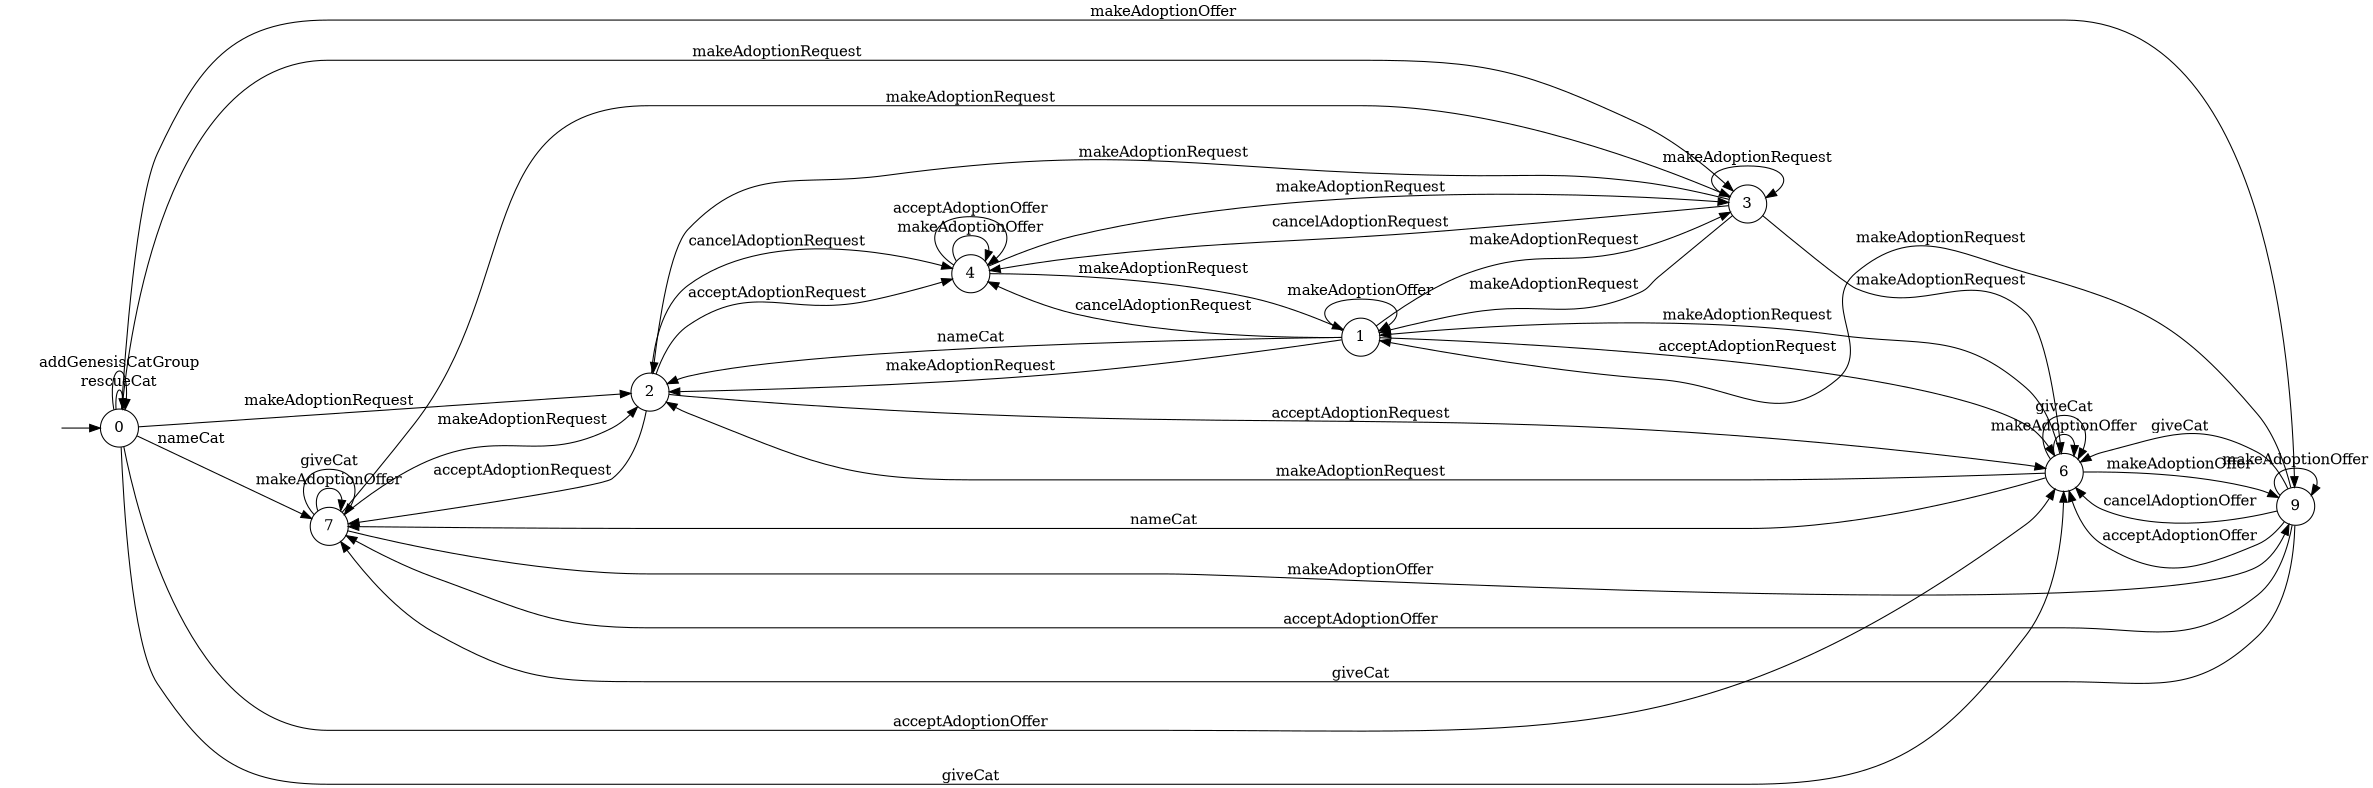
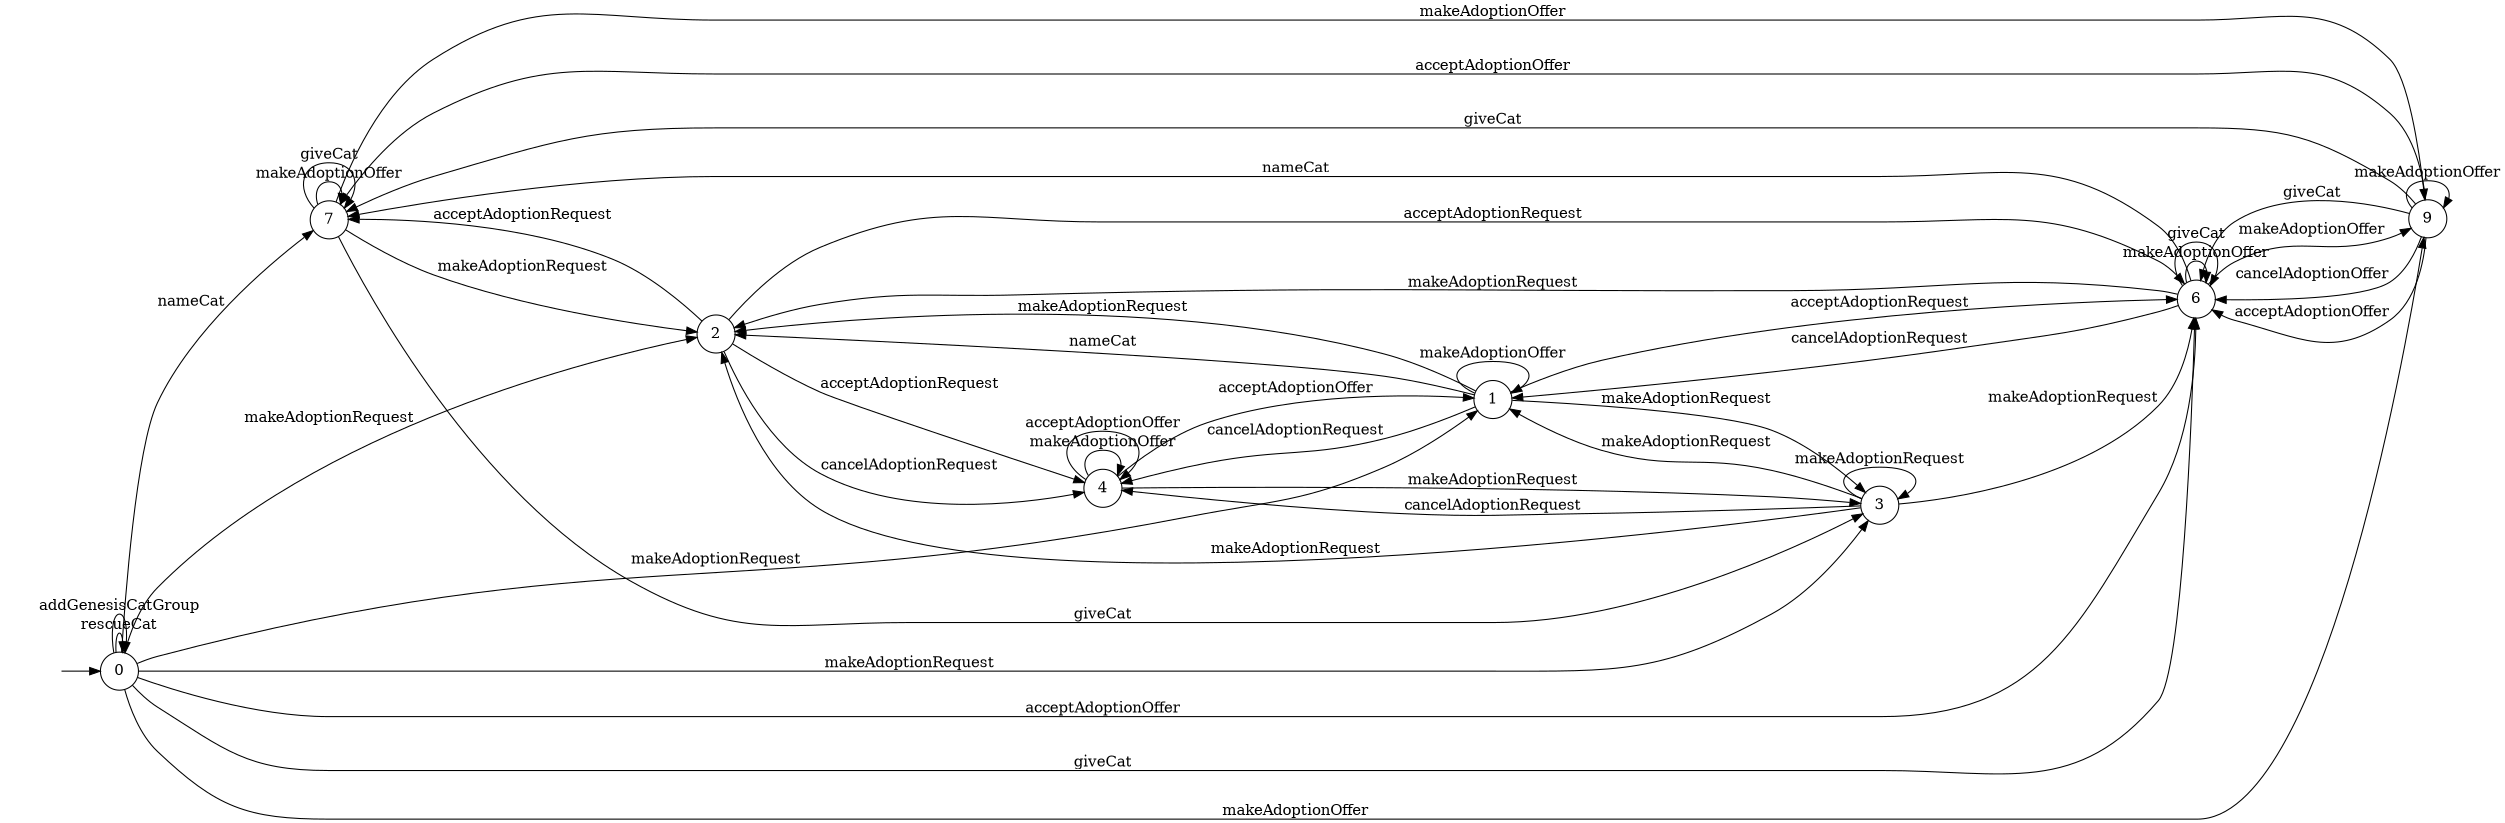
edge "7" -> "3": label "makeAdoptionRequest" -> "giveCat"
edge "9" -> "1": now "0" -> "1"
edge "4" -> "1": label "makeAdoptionRequest" -> "acceptAdoptionOffer"
edge "6" -> "1": label "makeAdoptionRequest" -> "cancelAdoptionRequest"
